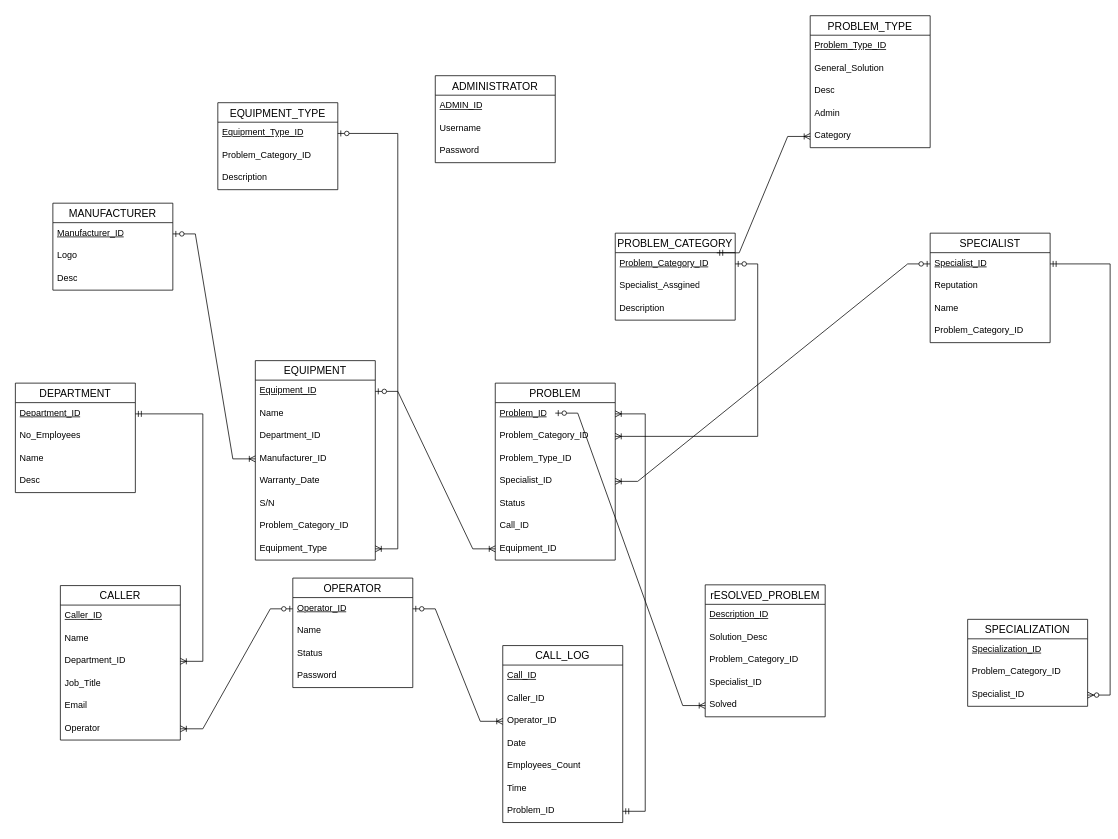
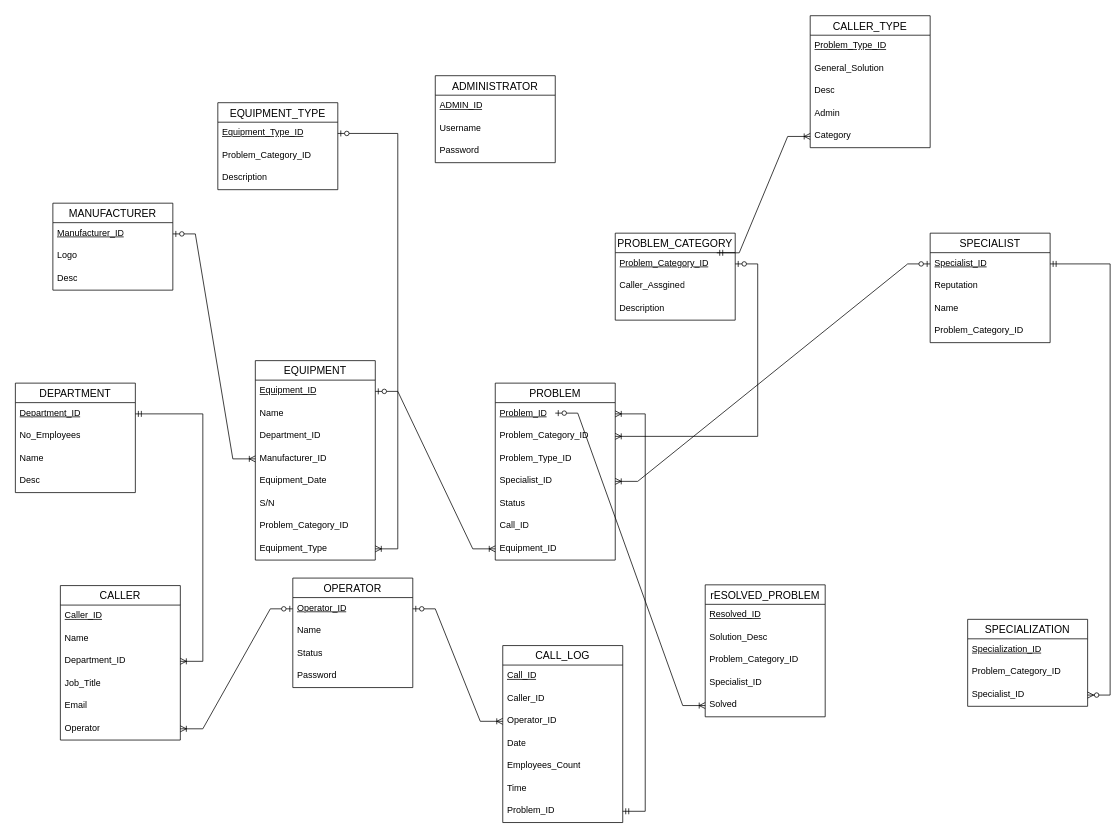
node "PROBLEM_TYPE": label "PROBLEM_TYPE" -> "CALLER_TYPE"
node "Specialist_Assgined": label "Specialist_Assgined" -> "Caller_Assgined"
node "Warranty_Date": label "Warranty_Date" -> "Equipment_Date"
node "Description_ID": label "Description_ID" -> "Resolved_ID"
